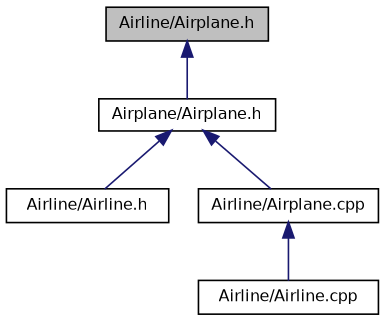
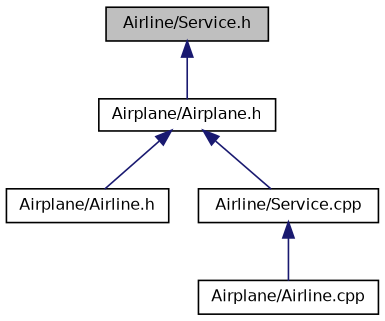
node "Airline/Airplane.h": label "Airline/Airplane.h" -> "Airline/Service.h"
node "Airline/Airline.h": label "Airline/Airline.h" -> "Airplane/Airline.h"
node "Airline/Airplane.cpp": label "Airline/Airplane.cpp" -> "Airline/Service.cpp"
node "Airline/Airline.cpp": label "Airline/Airline.cpp" -> "Airplane/Airline.cpp"
